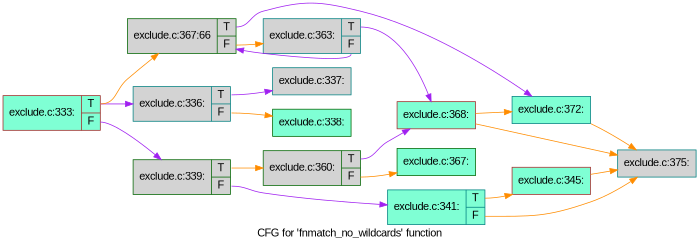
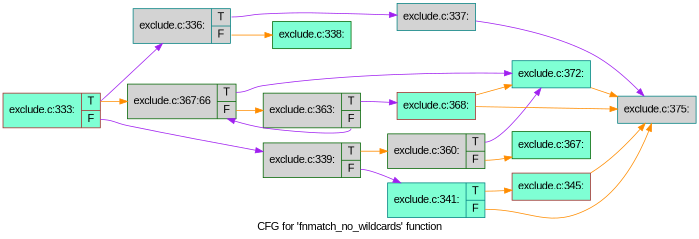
node "exclude.c:363:": color teal -> darkgreen
edge "exclude.c:337:" -> "exclude.c:375:": added
edge "exclude.c:360:" -> "exclude.c:368:": now "exclude.c:360:" -> "exclude.c:372:"
